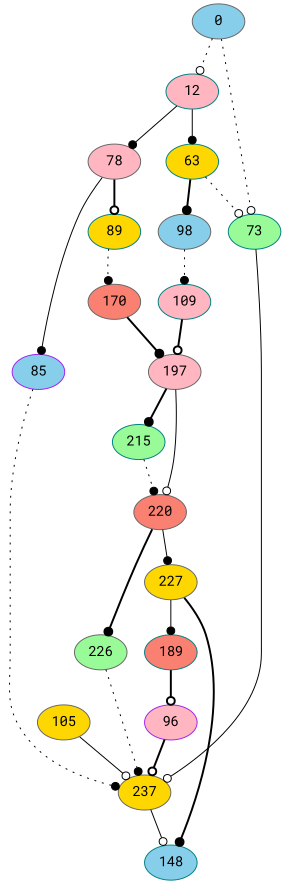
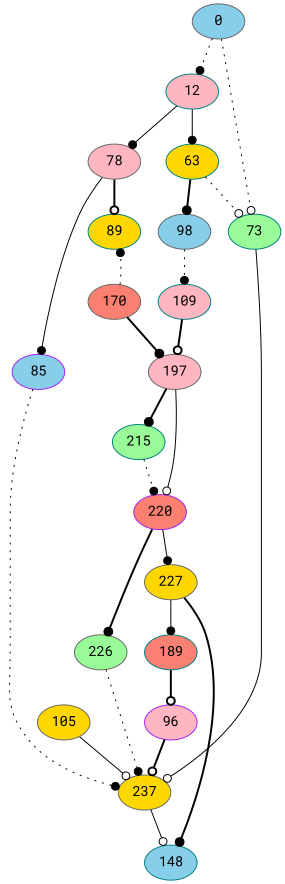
edge "0" -> "12": arrowhead odot -> dot
edge "89" -> "170": reversed
node "220": color gray40 -> purple
